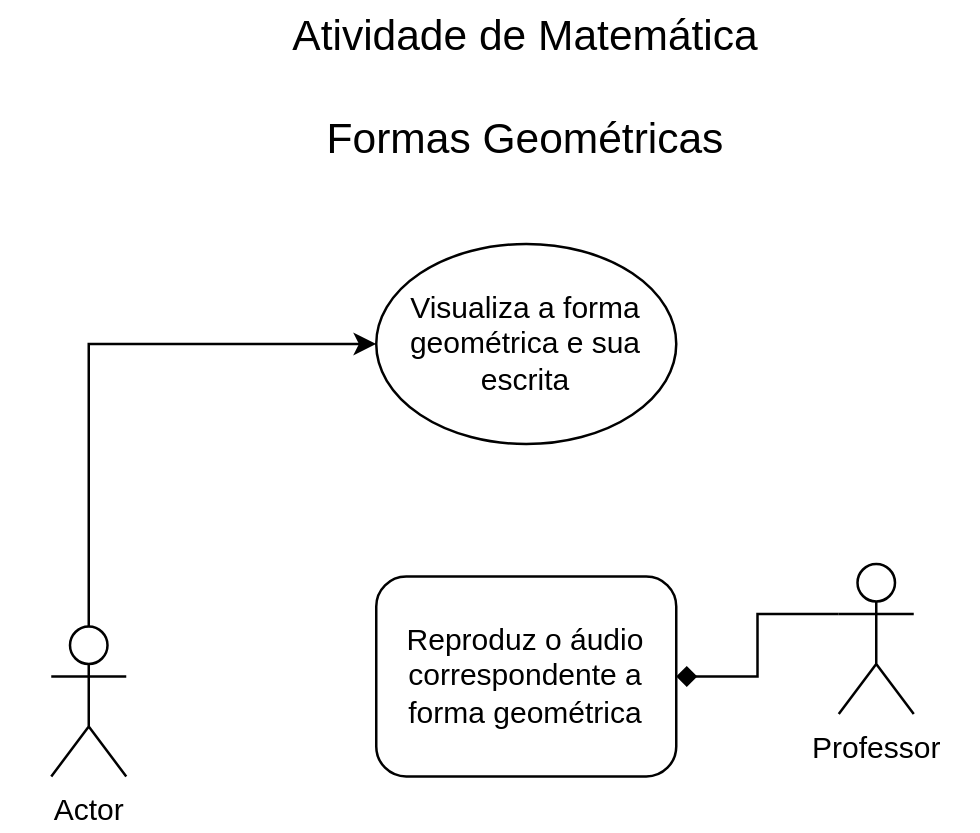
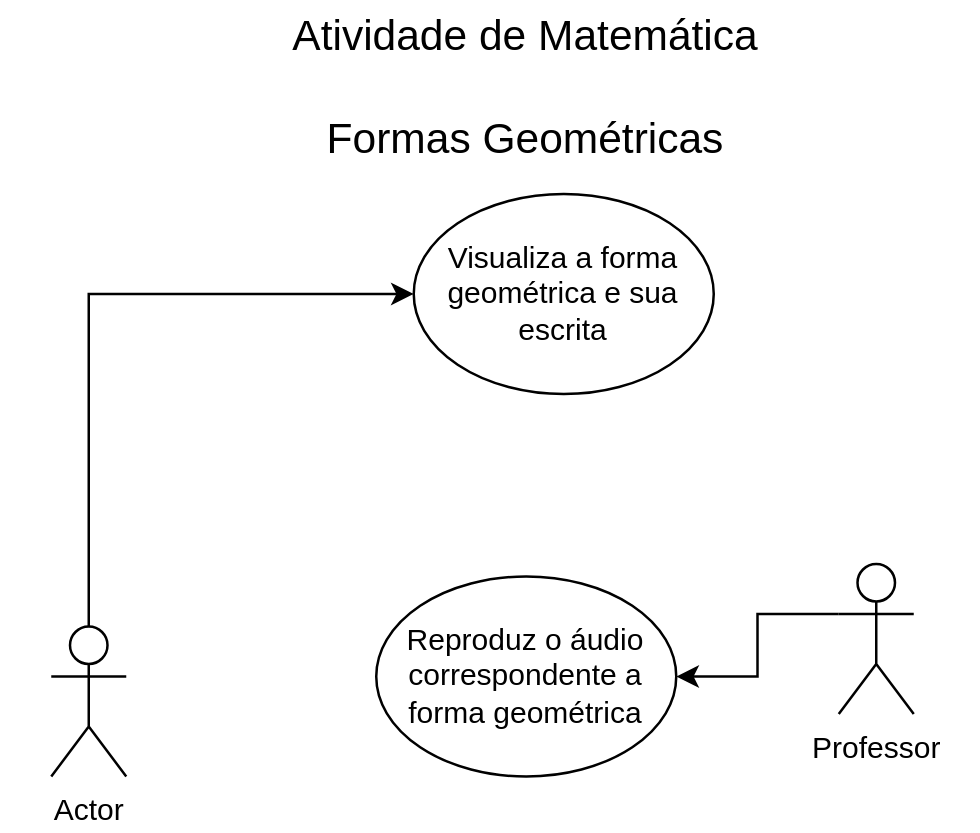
node "Visualiza a forma geométrica e sua escrita": moved (526, 344) -> (564, 294)
node "Reproduz o áudio correspondente a forma geométrica": shape rounded rectangle -> ellipse
edge "Professor" -> "Reproduz o áudio correspondente a forma geométrica": arrowhead diamond -> classic
